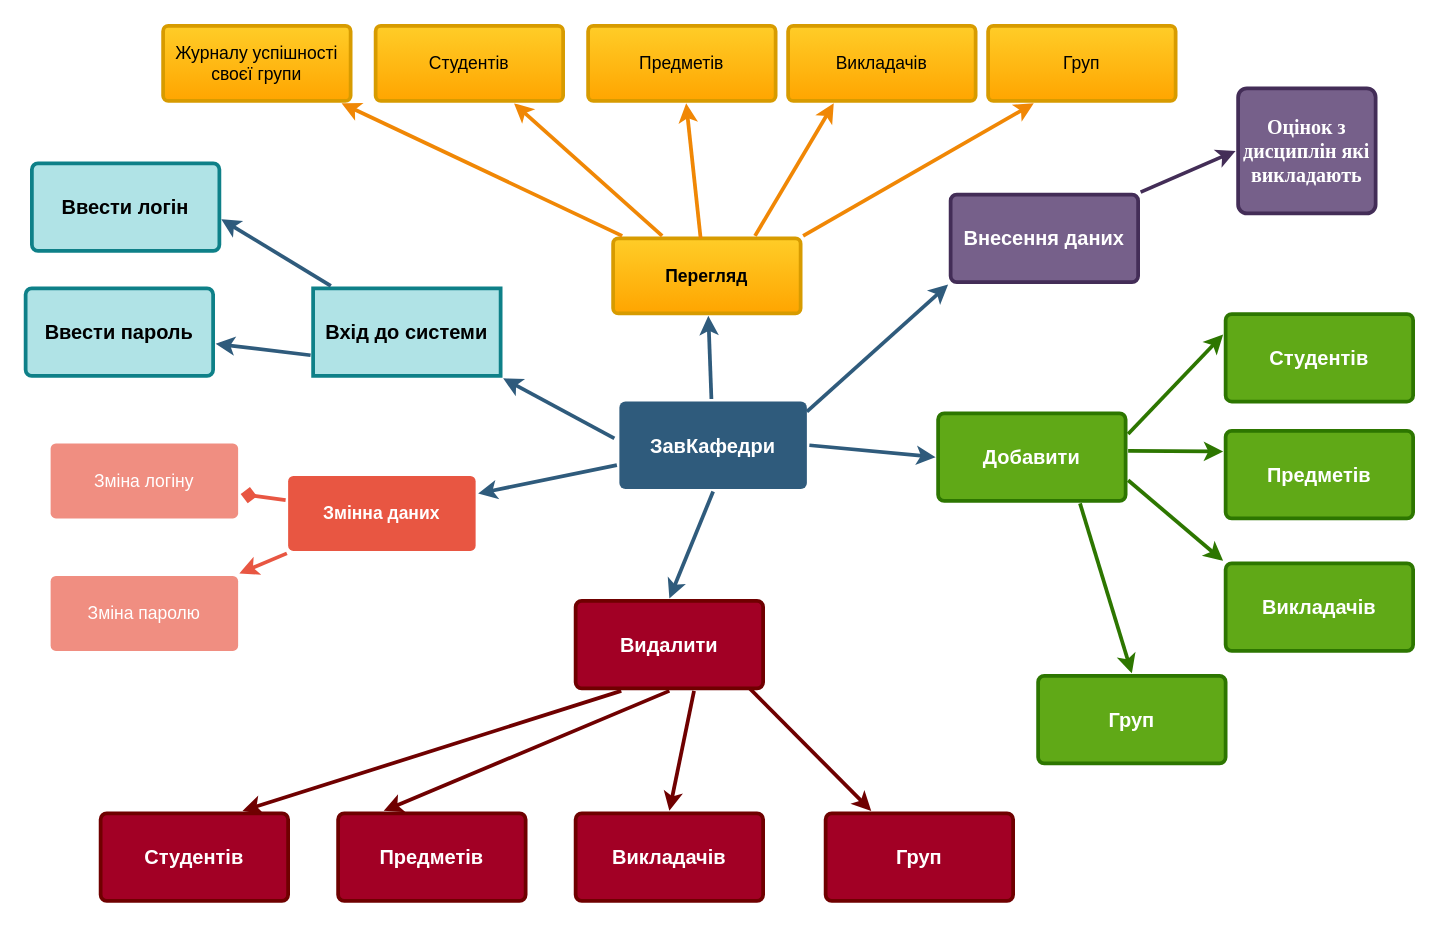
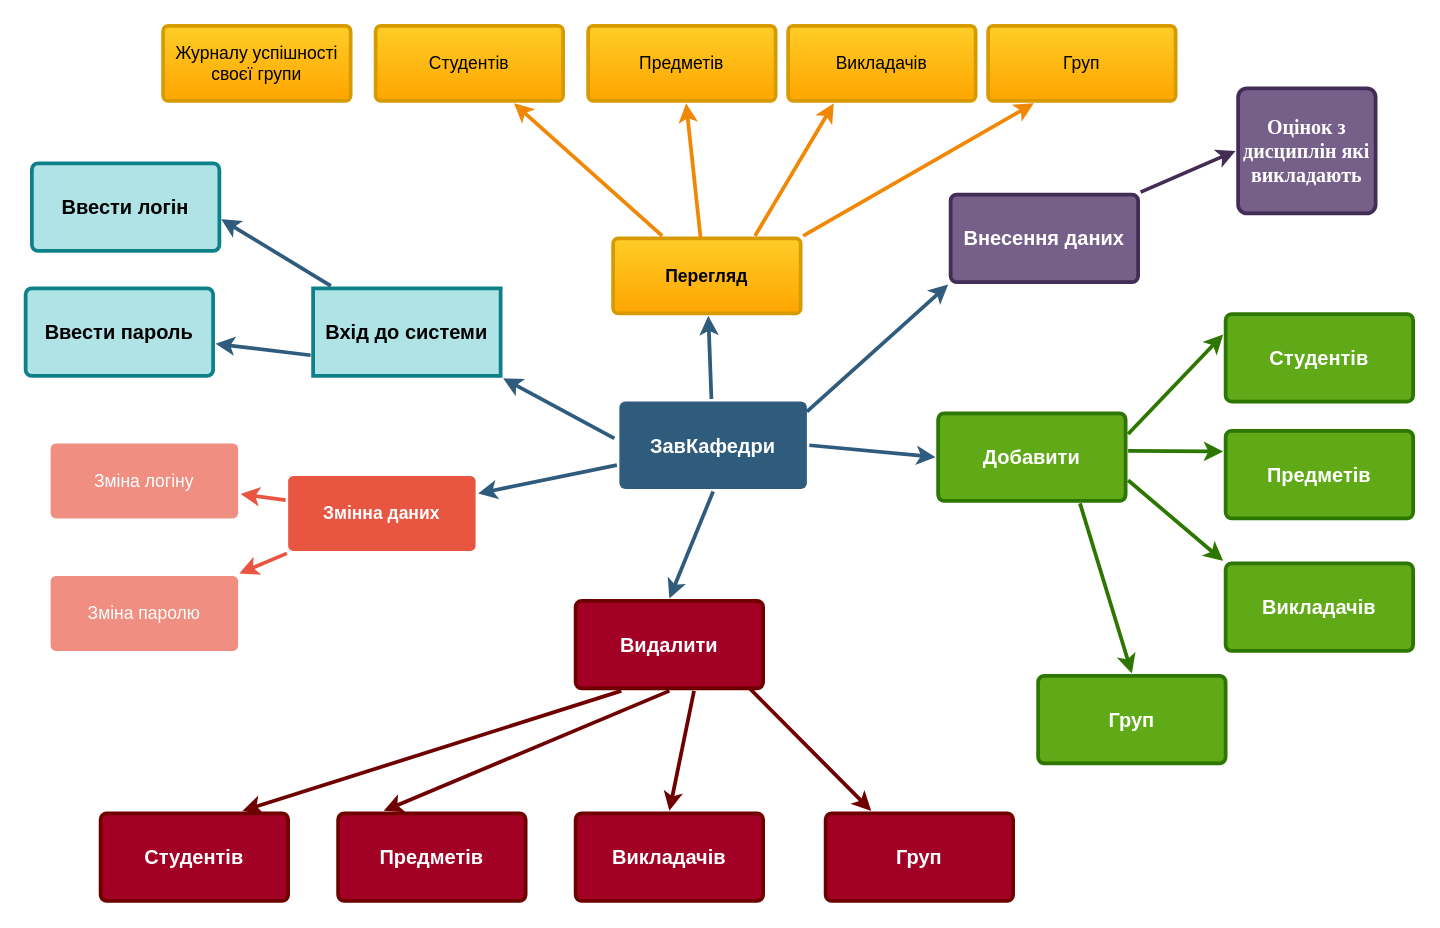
edge "Перегляд" -> "Журналу успішності своєї групи": removed
edge "Змінна даних" -> "Зміна логіну": arrowhead diamond -> classic
